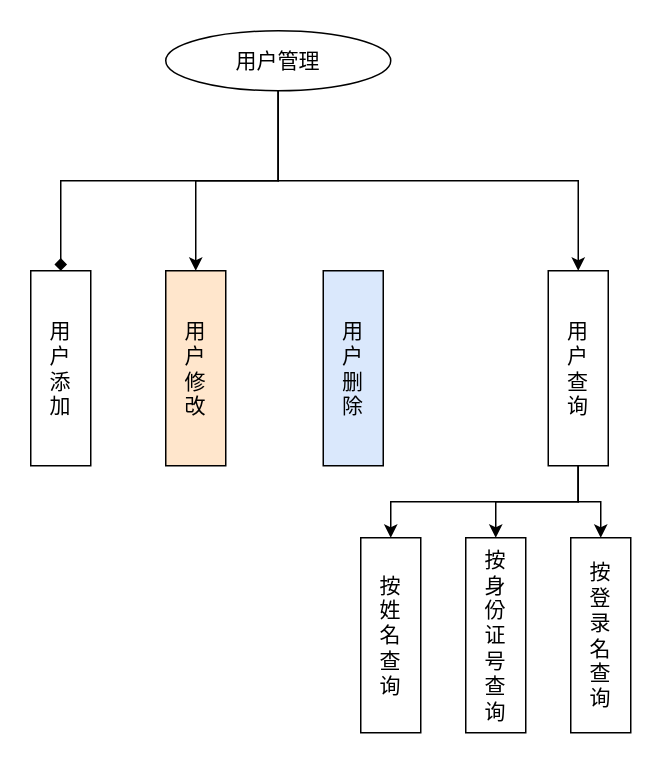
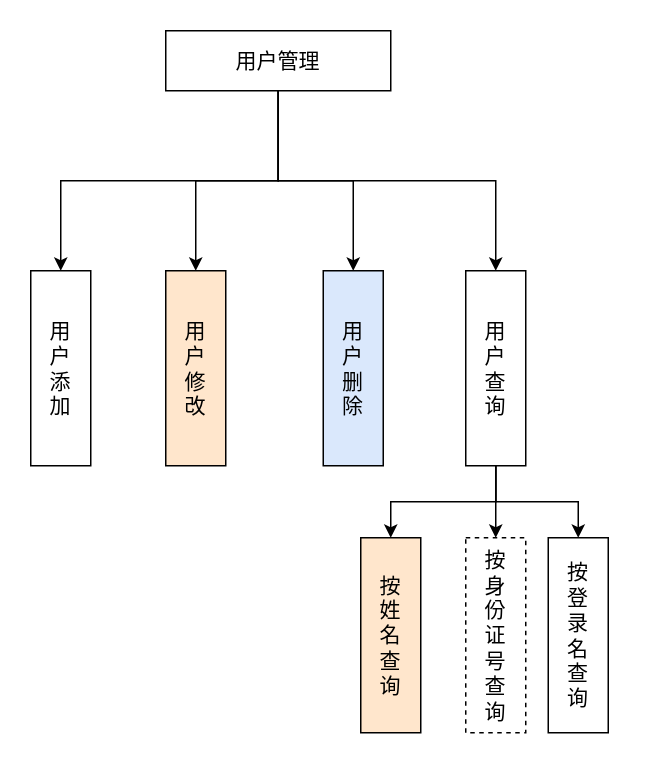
node "用户管理": shape ellipse -> rectangle
edge "用户管理" -> "用 户 删 除": added
edge "用户管理" -> "用 户 添 加": arrowhead diamond -> classic
node "用 户 查 询": moved (578, 368) -> (496, 368)
node "按 姓 名 查 询": fillcolor #ffffff -> #ffe6cc
node "按 身 份 证 号 查 询": style solid -> dashed
node "按 登 录 名 查 询": moved (601, 635) -> (578, 635)
